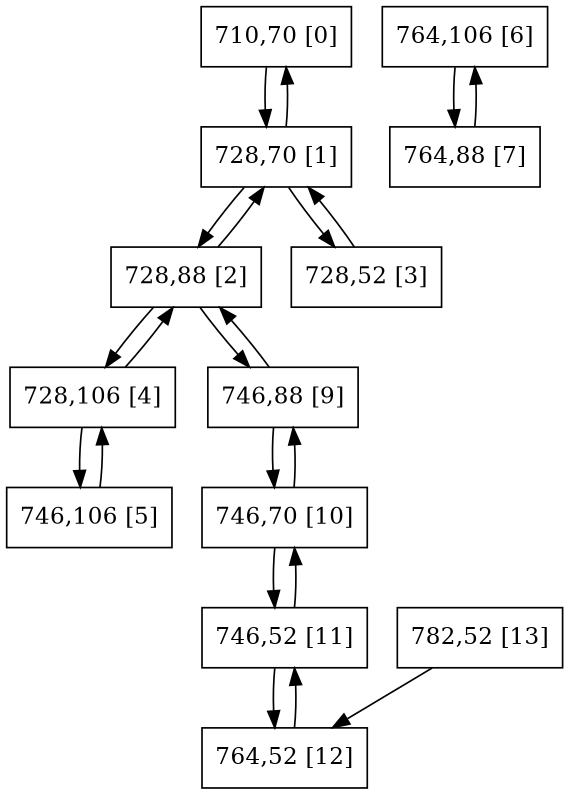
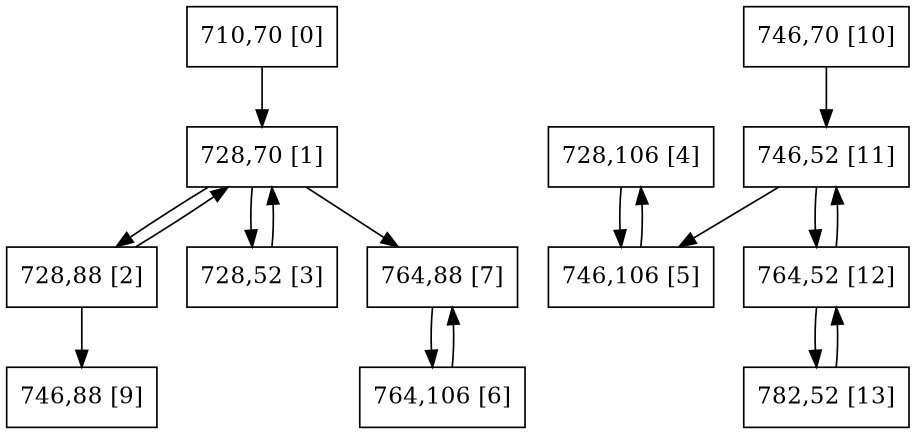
edge "728,70 [1]" -> "710,70 [0]": now "728,70 [1]" -> "764,88 [7]"
edge "764,52 [12]" -> "782,52 [13]": added
edge "728,88 [2]" -> "728,106 [4]": removed
edge "746,88 [9]" -> "728,88 [2]": removed
edge "728,106 [4]" -> "728,88 [2]": removed
edge "746,88 [9]" -> "746,70 [10]": removed
edge "746,70 [10]" -> "746,88 [9]": removed
edge "746,52 [11]" -> "746,70 [10]": now "746,52 [11]" -> "746,106 [5]"
